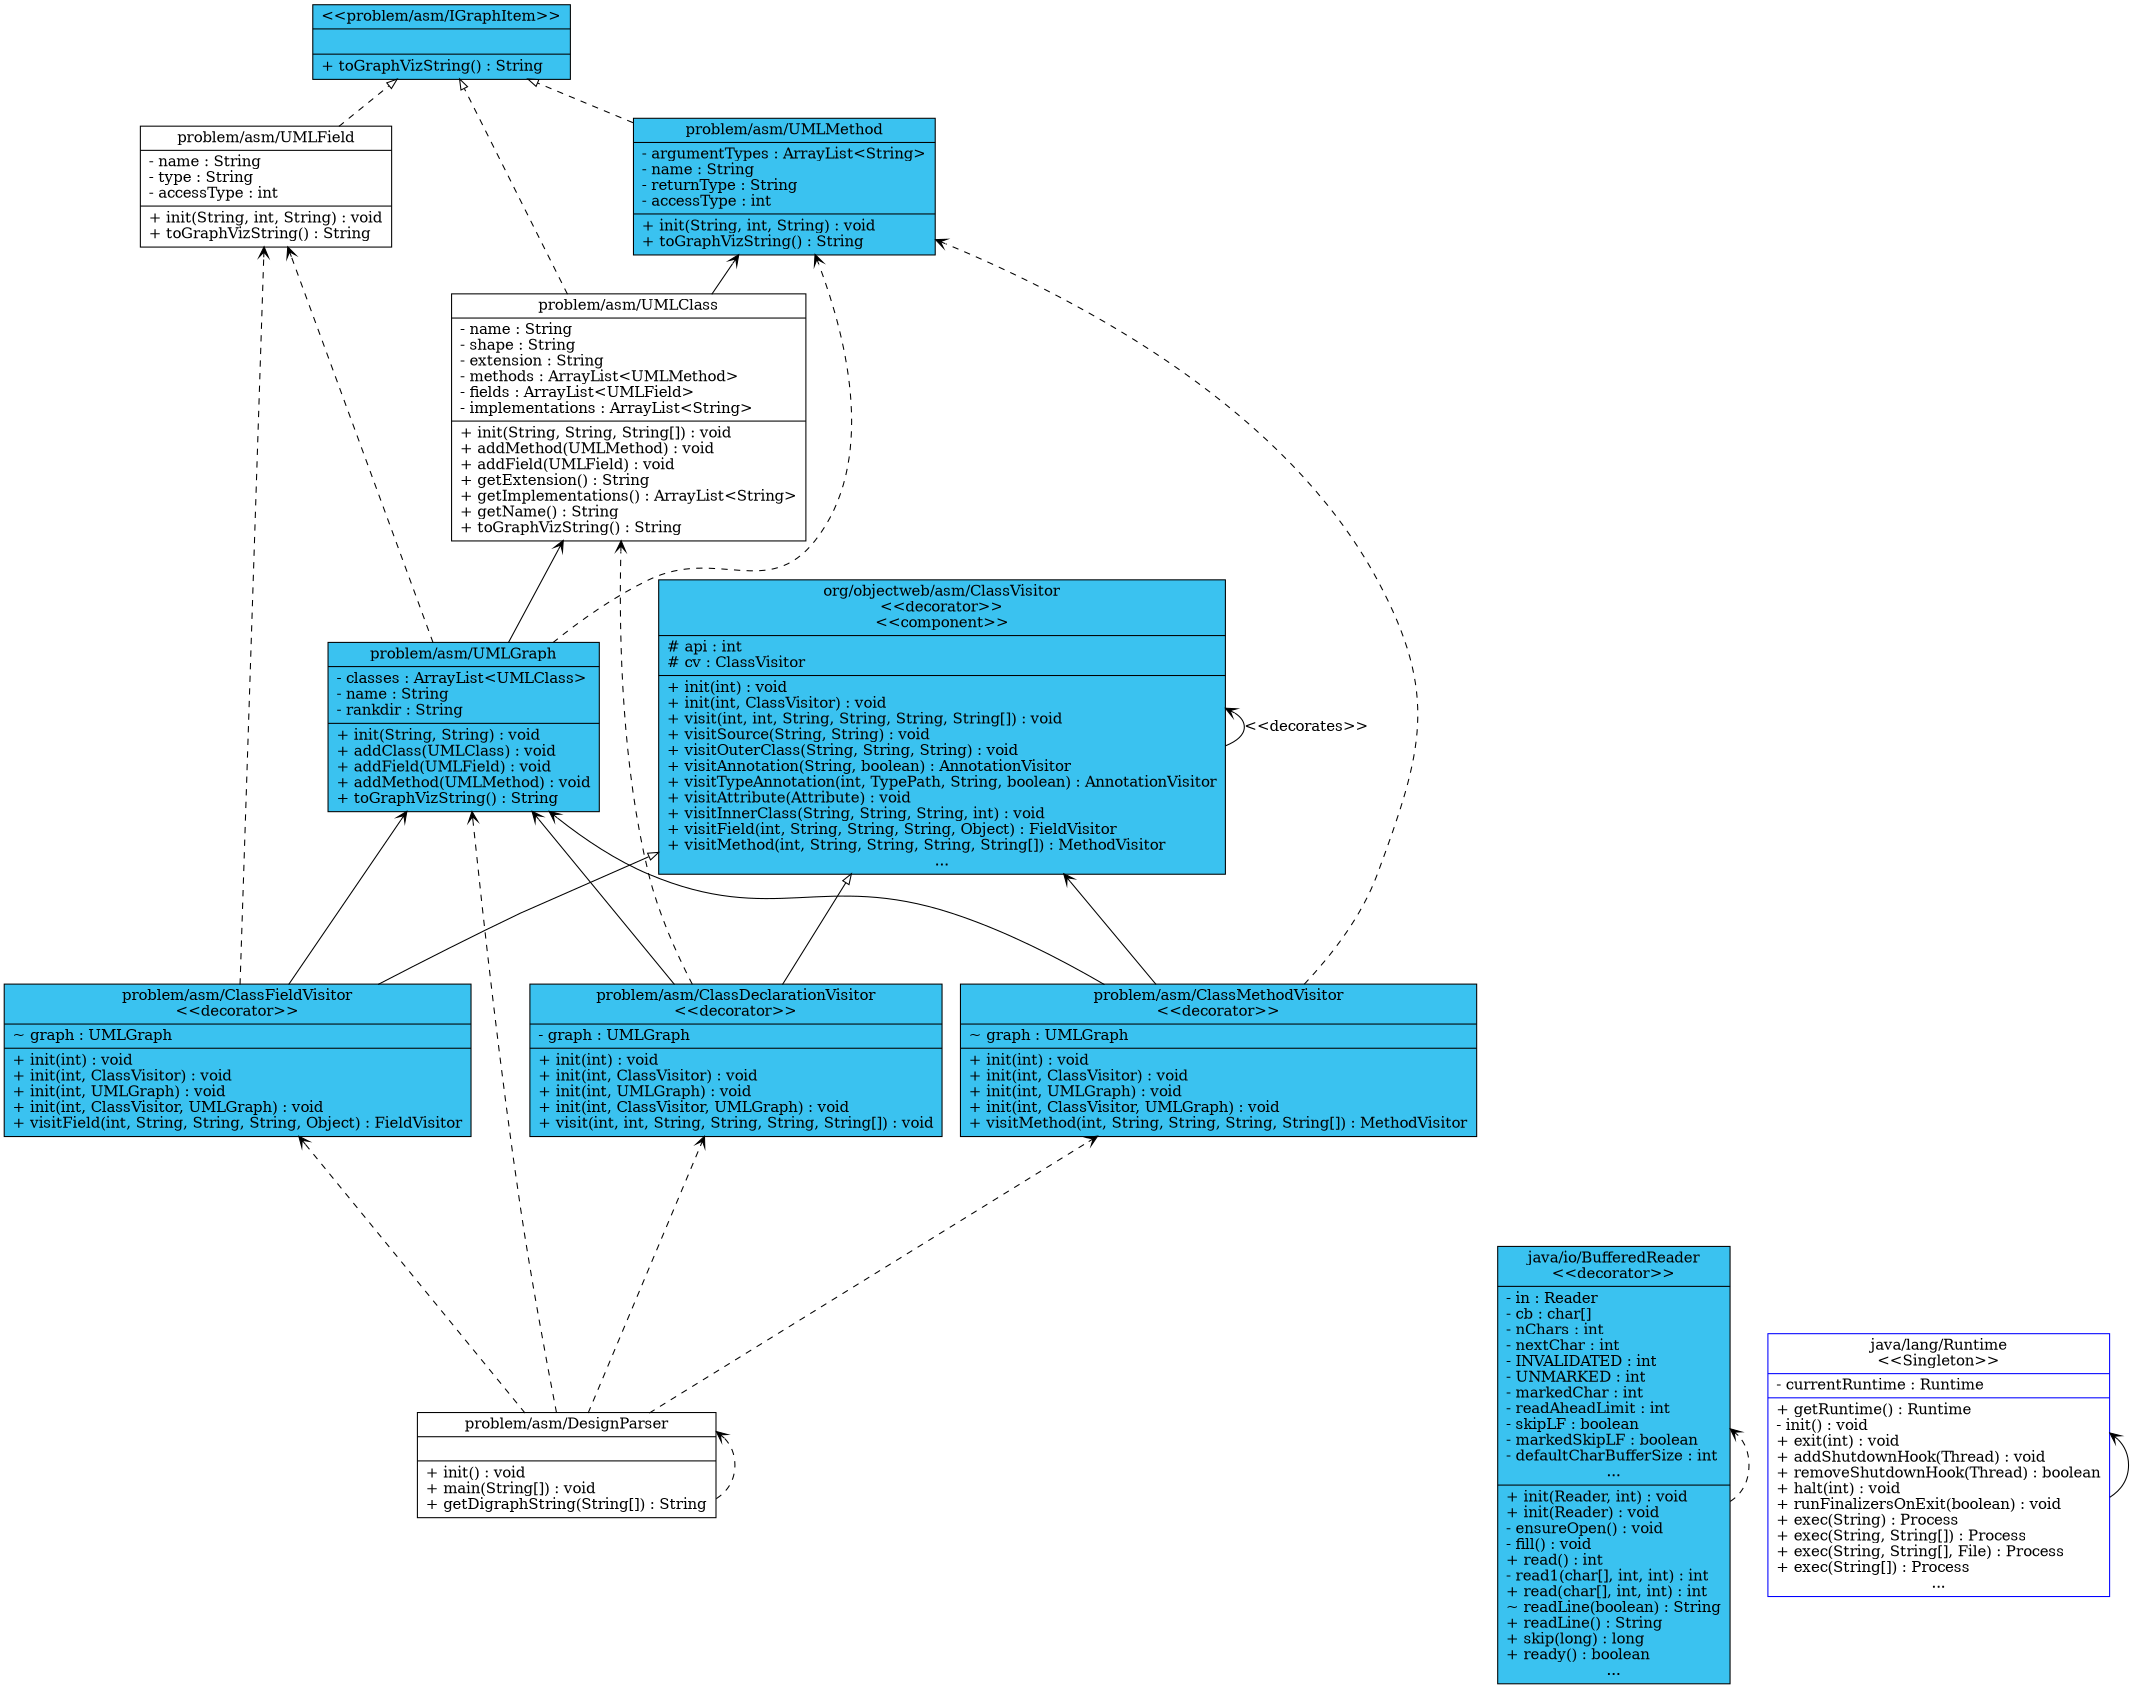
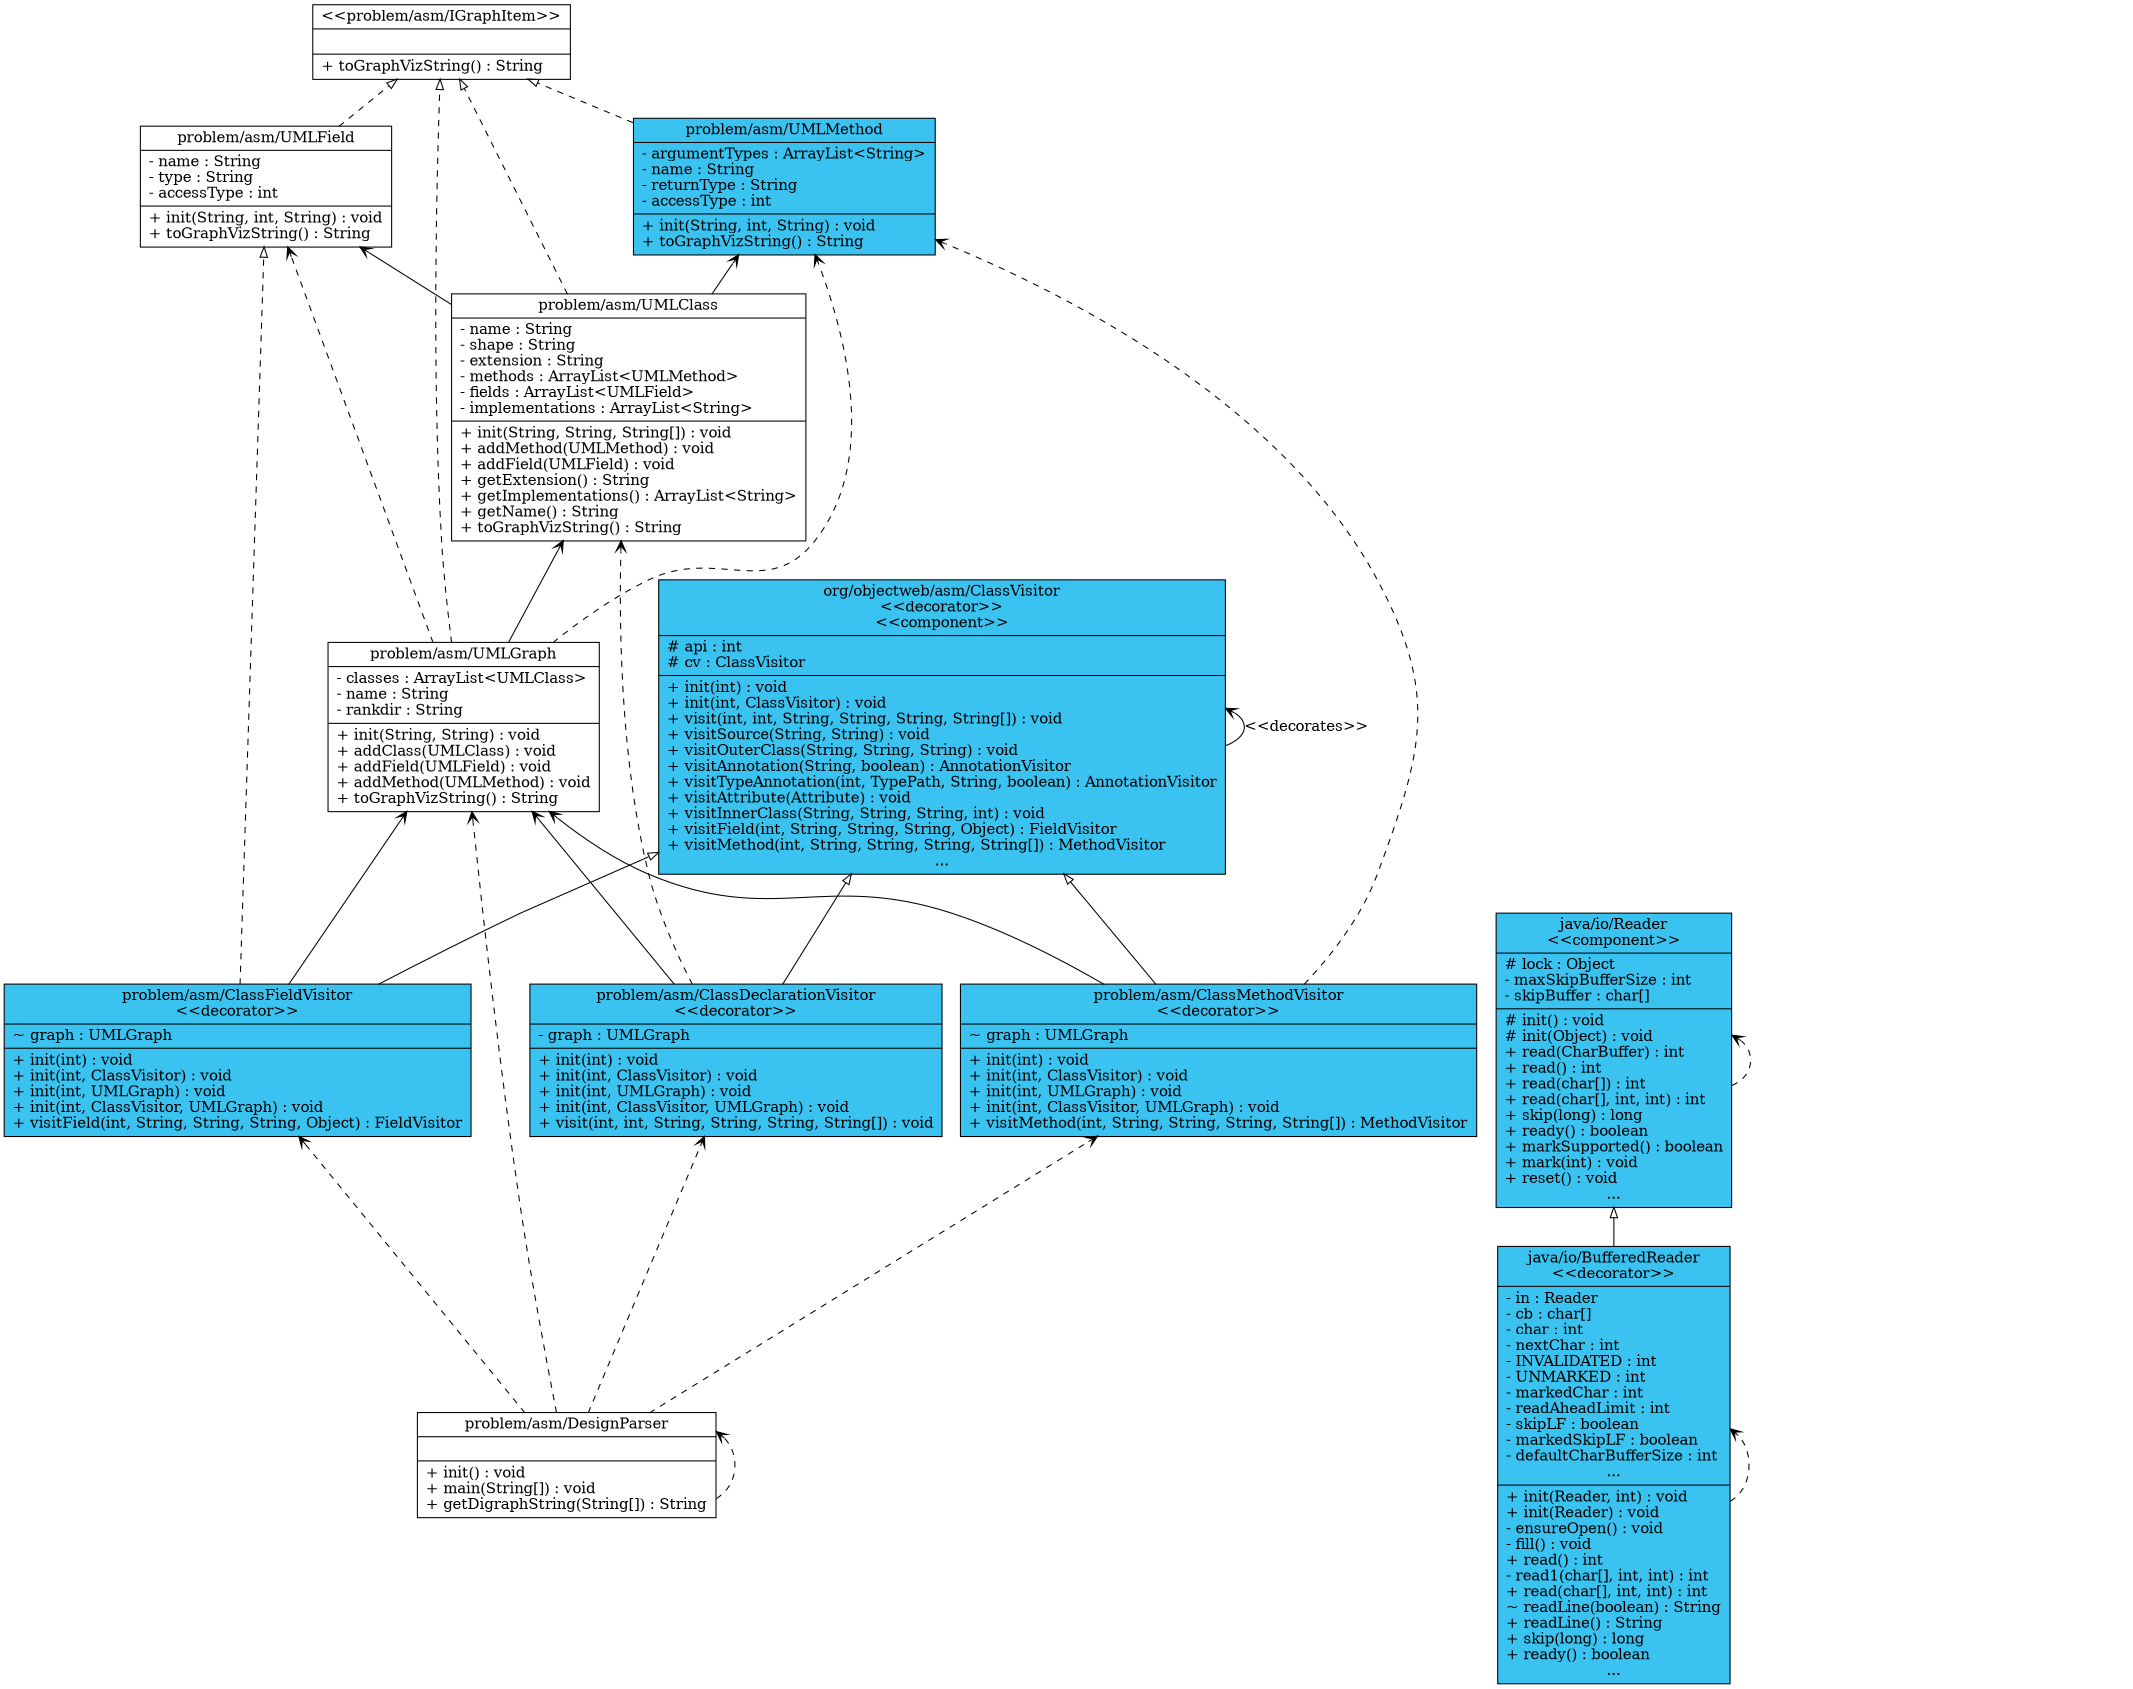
node "+ toGraphVizString() : String": fillcolor #3ac2f0 -> #ffffff
edge "problem/asm/UMLClass" -> "problem/asm/UMLField": added
edge "problem/asm/UMLGraph" -> "+ toGraphVizString() : String": added
edge "problem/asm/ClassFieldVisitor" -> "problem/asm/UMLField": arrowhead vee -> onormal
node "problem/asm/UMLGraph": fillcolor #3ac2f0 -> #ffffff
edge "problem/asm/ClassMethodVisitor" -> "org/objectweb/asm/ClassVisitor": arrowhead vee -> onormal
node "java/io/Reader": added
node "java/io/BufferedReader": text "- nChars : int" -> "- char : int"
node "java/lang/Runtime": removed
